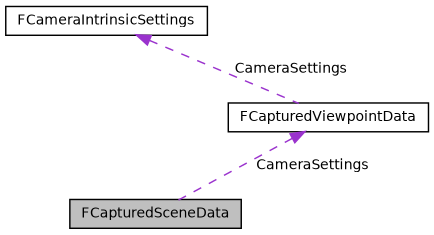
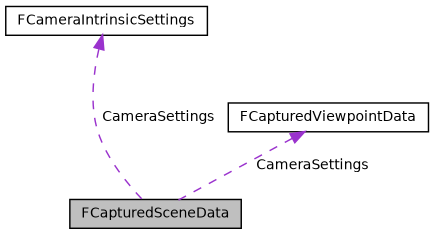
edge "FCapturedViewpointData" -> "FCameraIntrinsicSettings": now "FCapturedSceneData" -> "FCameraIntrinsicSettings"
